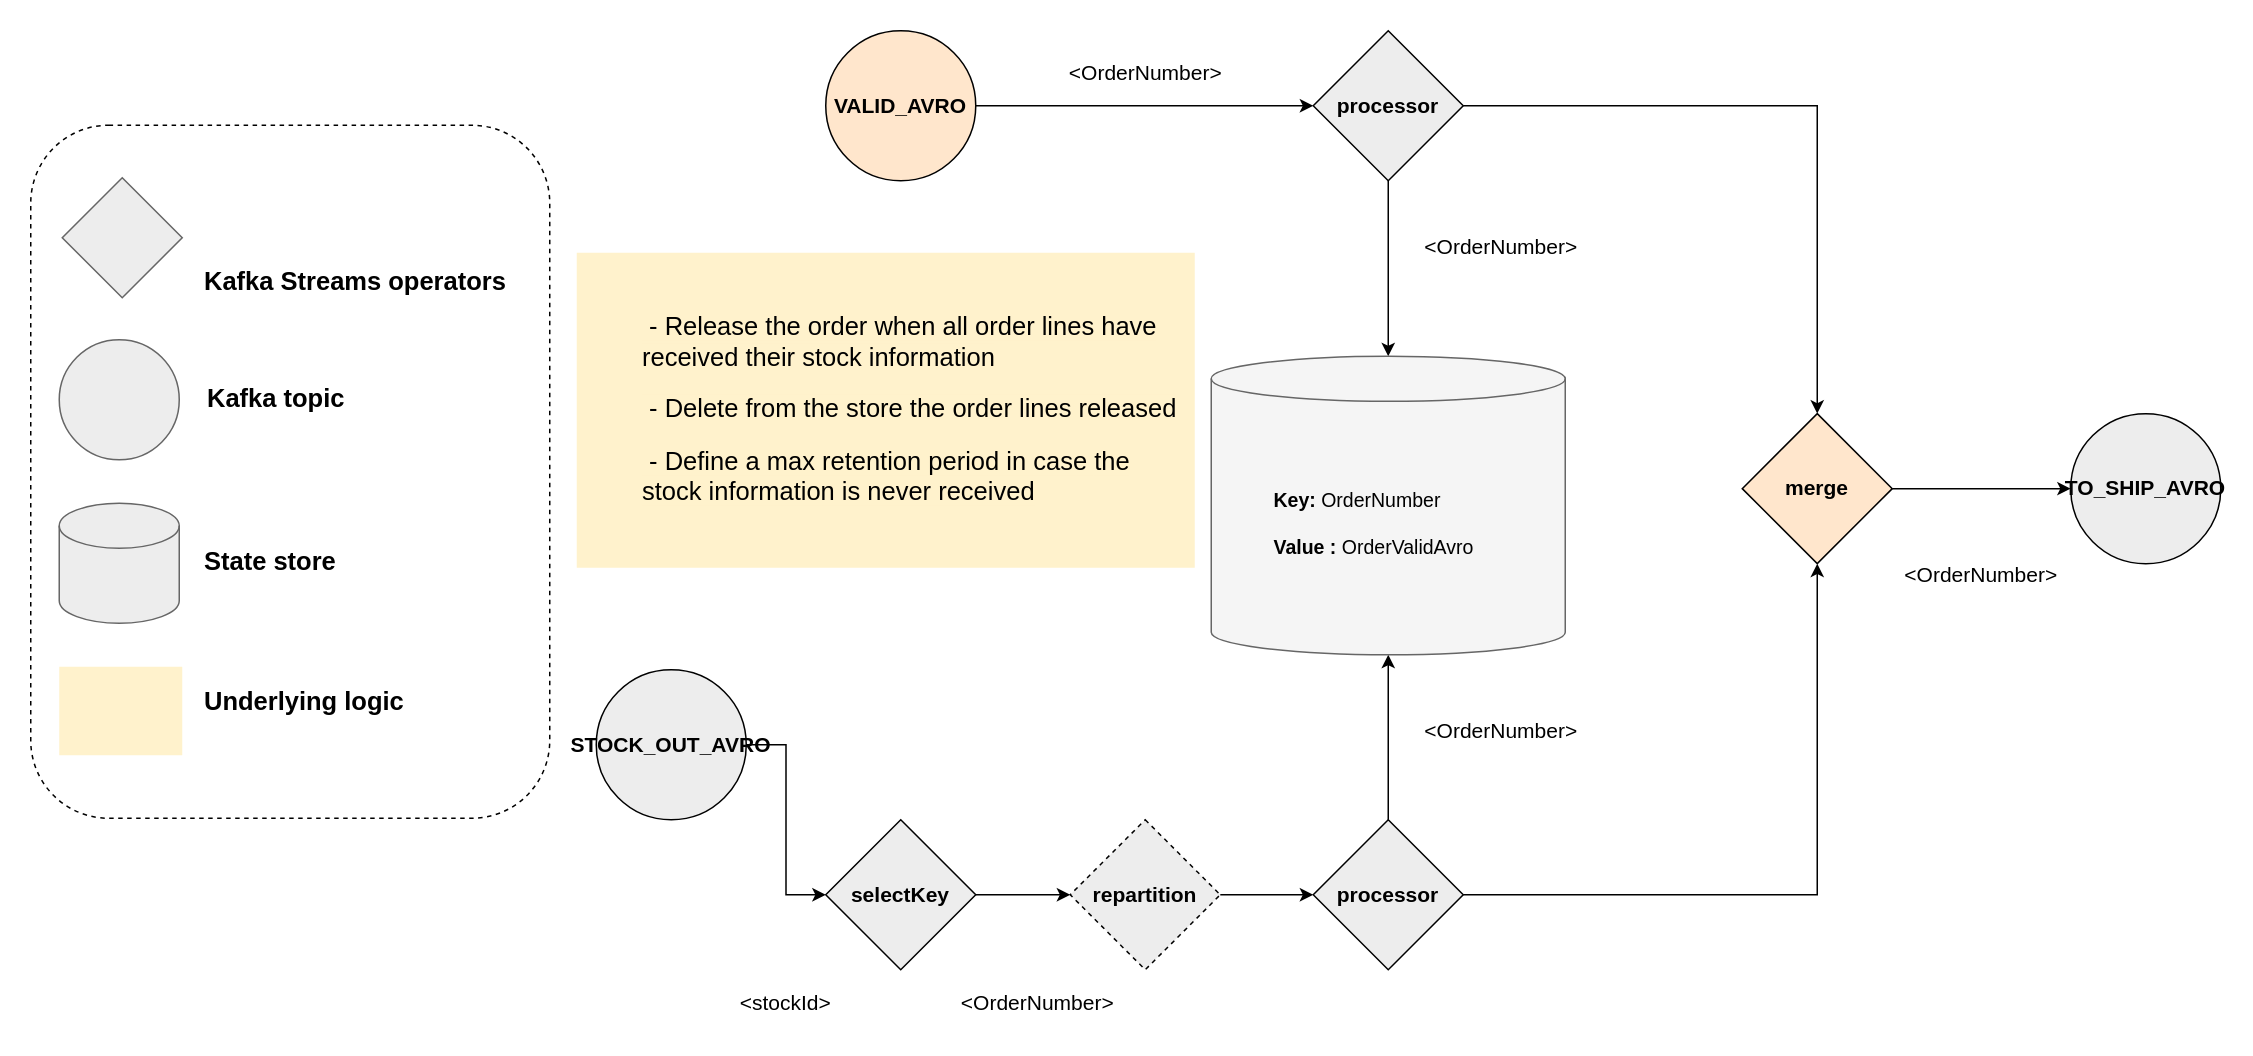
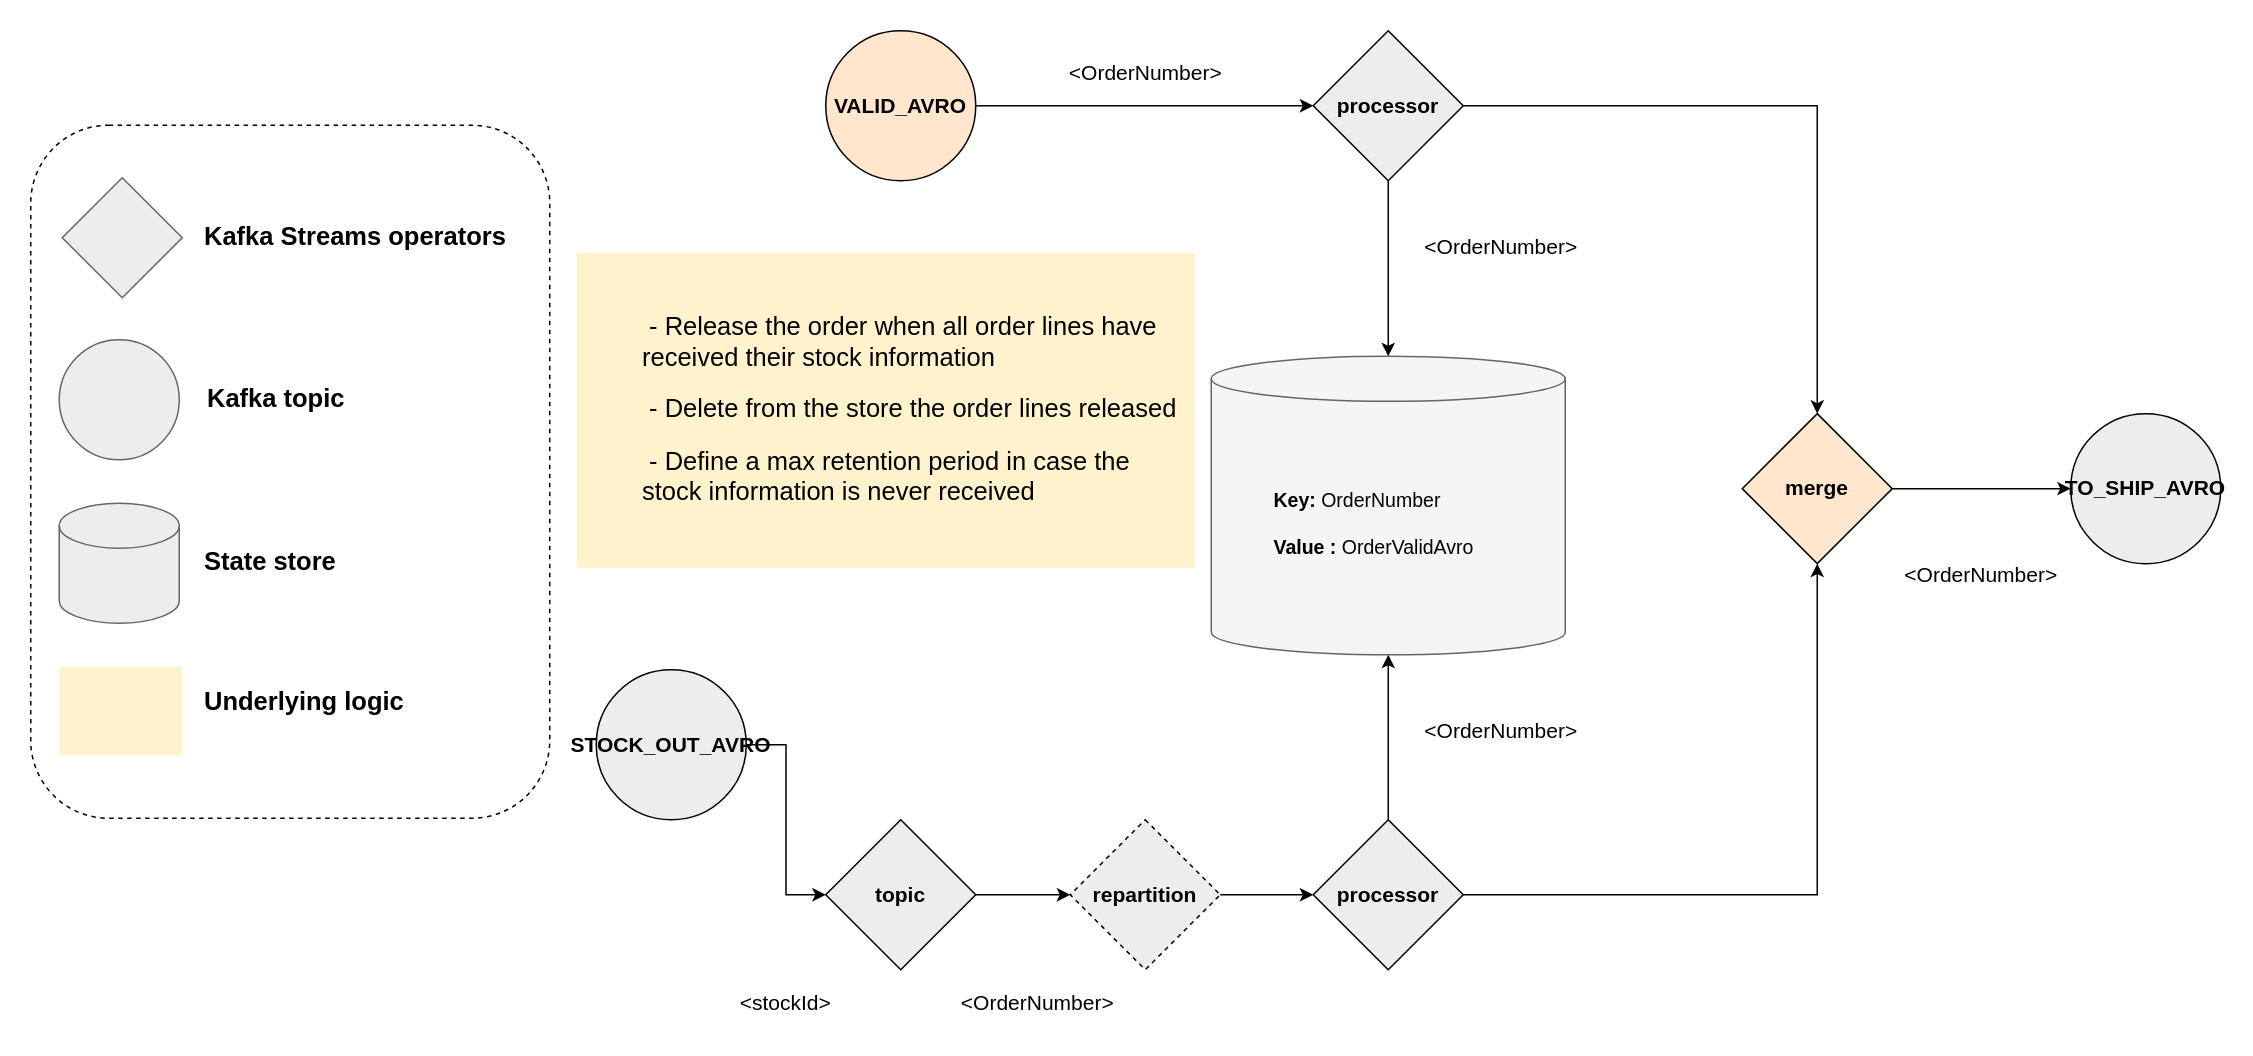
node "Kafka Streams operators": moved (361, 283) -> (361, 238)
node "selectKey": label "selectKey" -> "topic"
